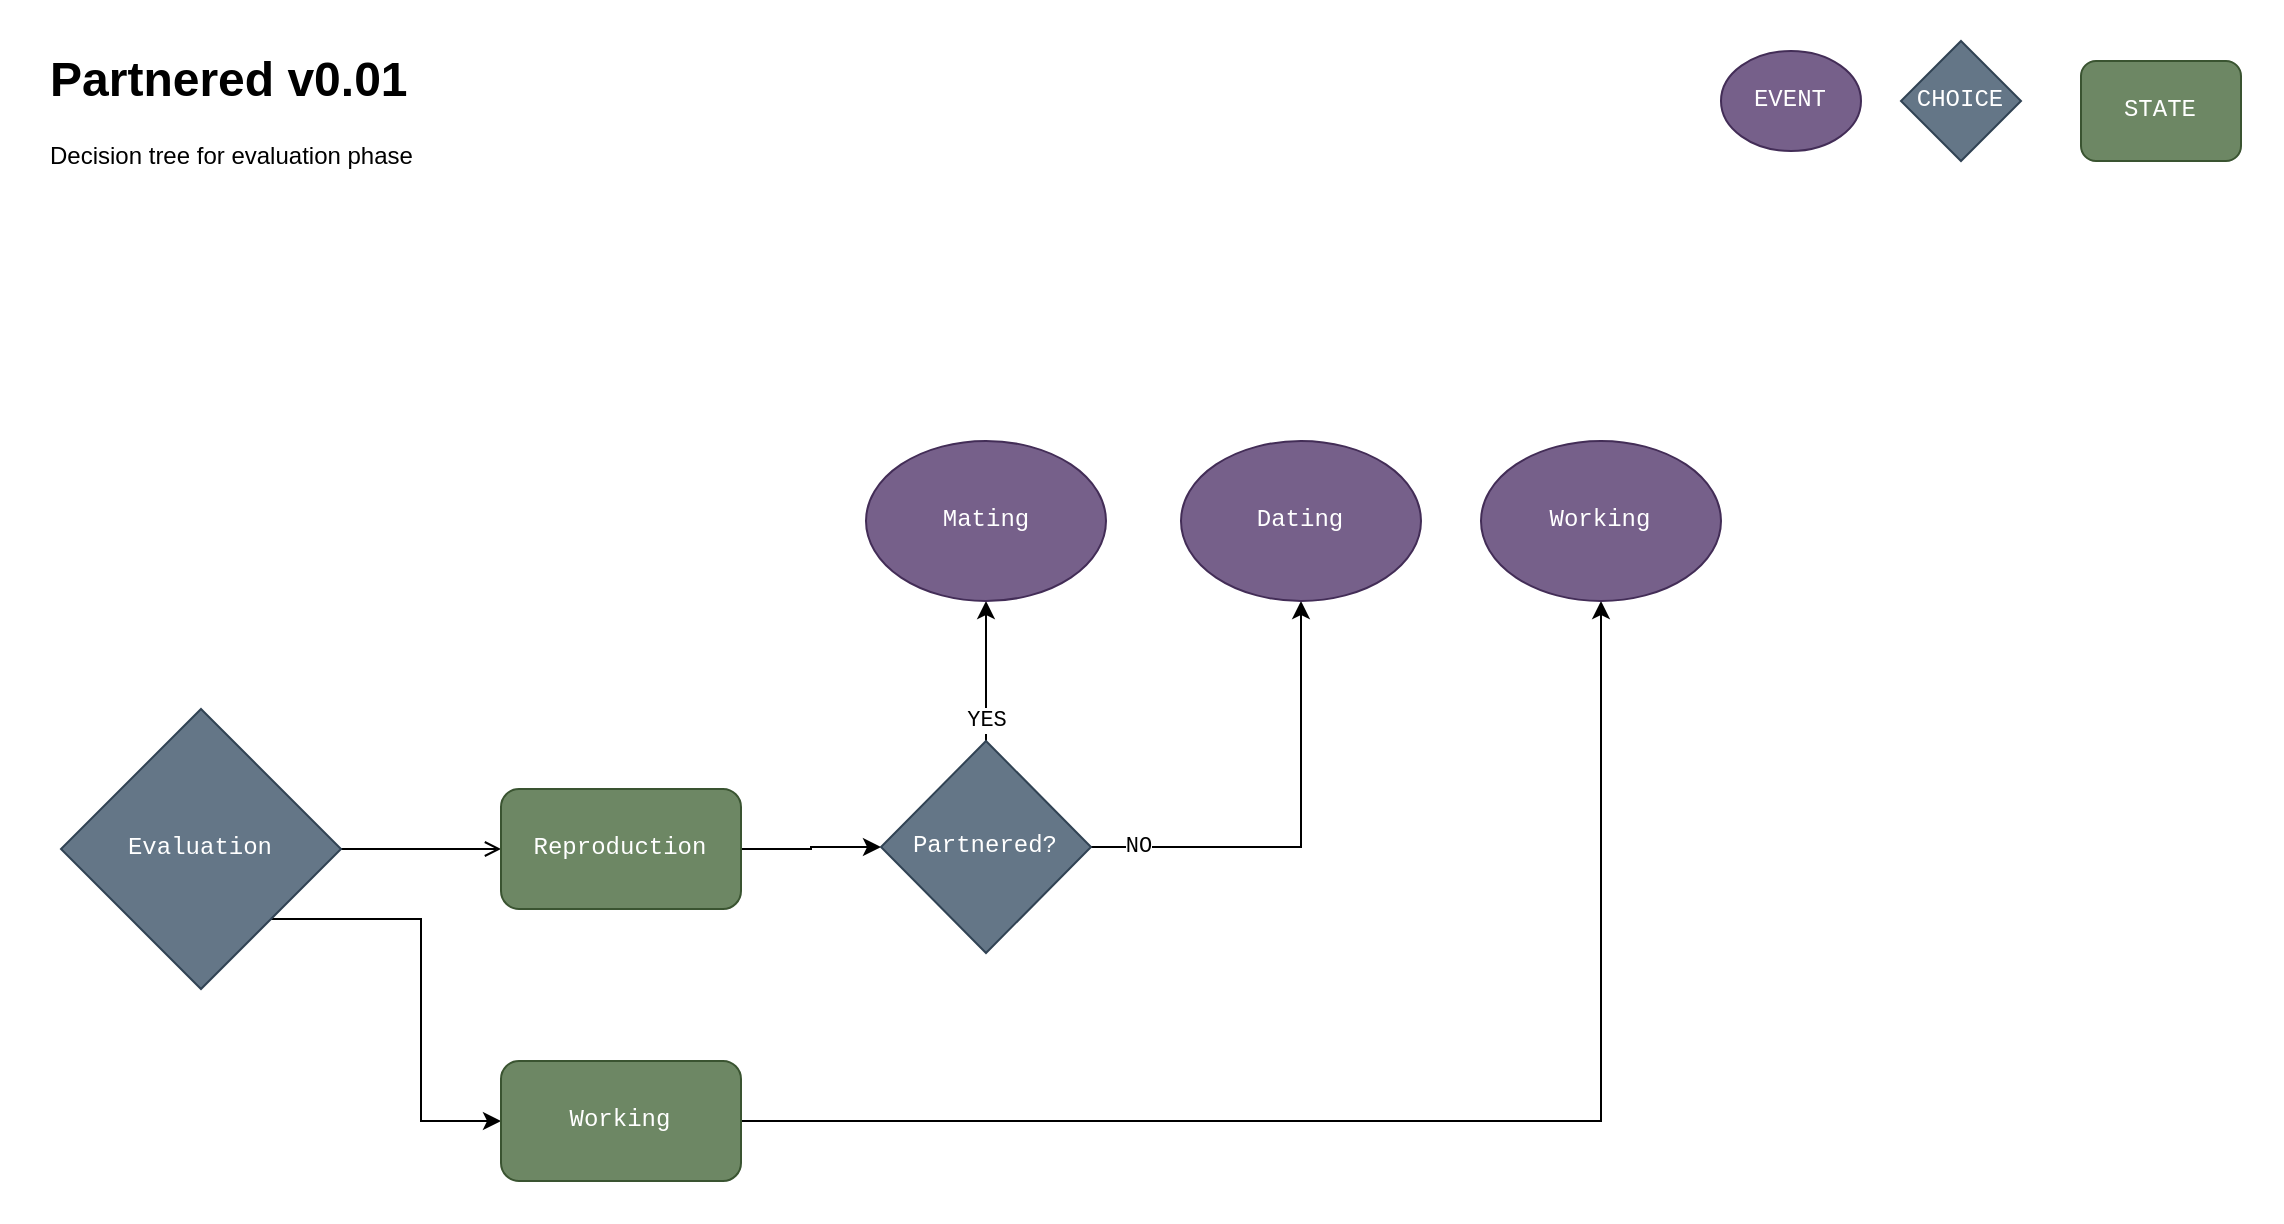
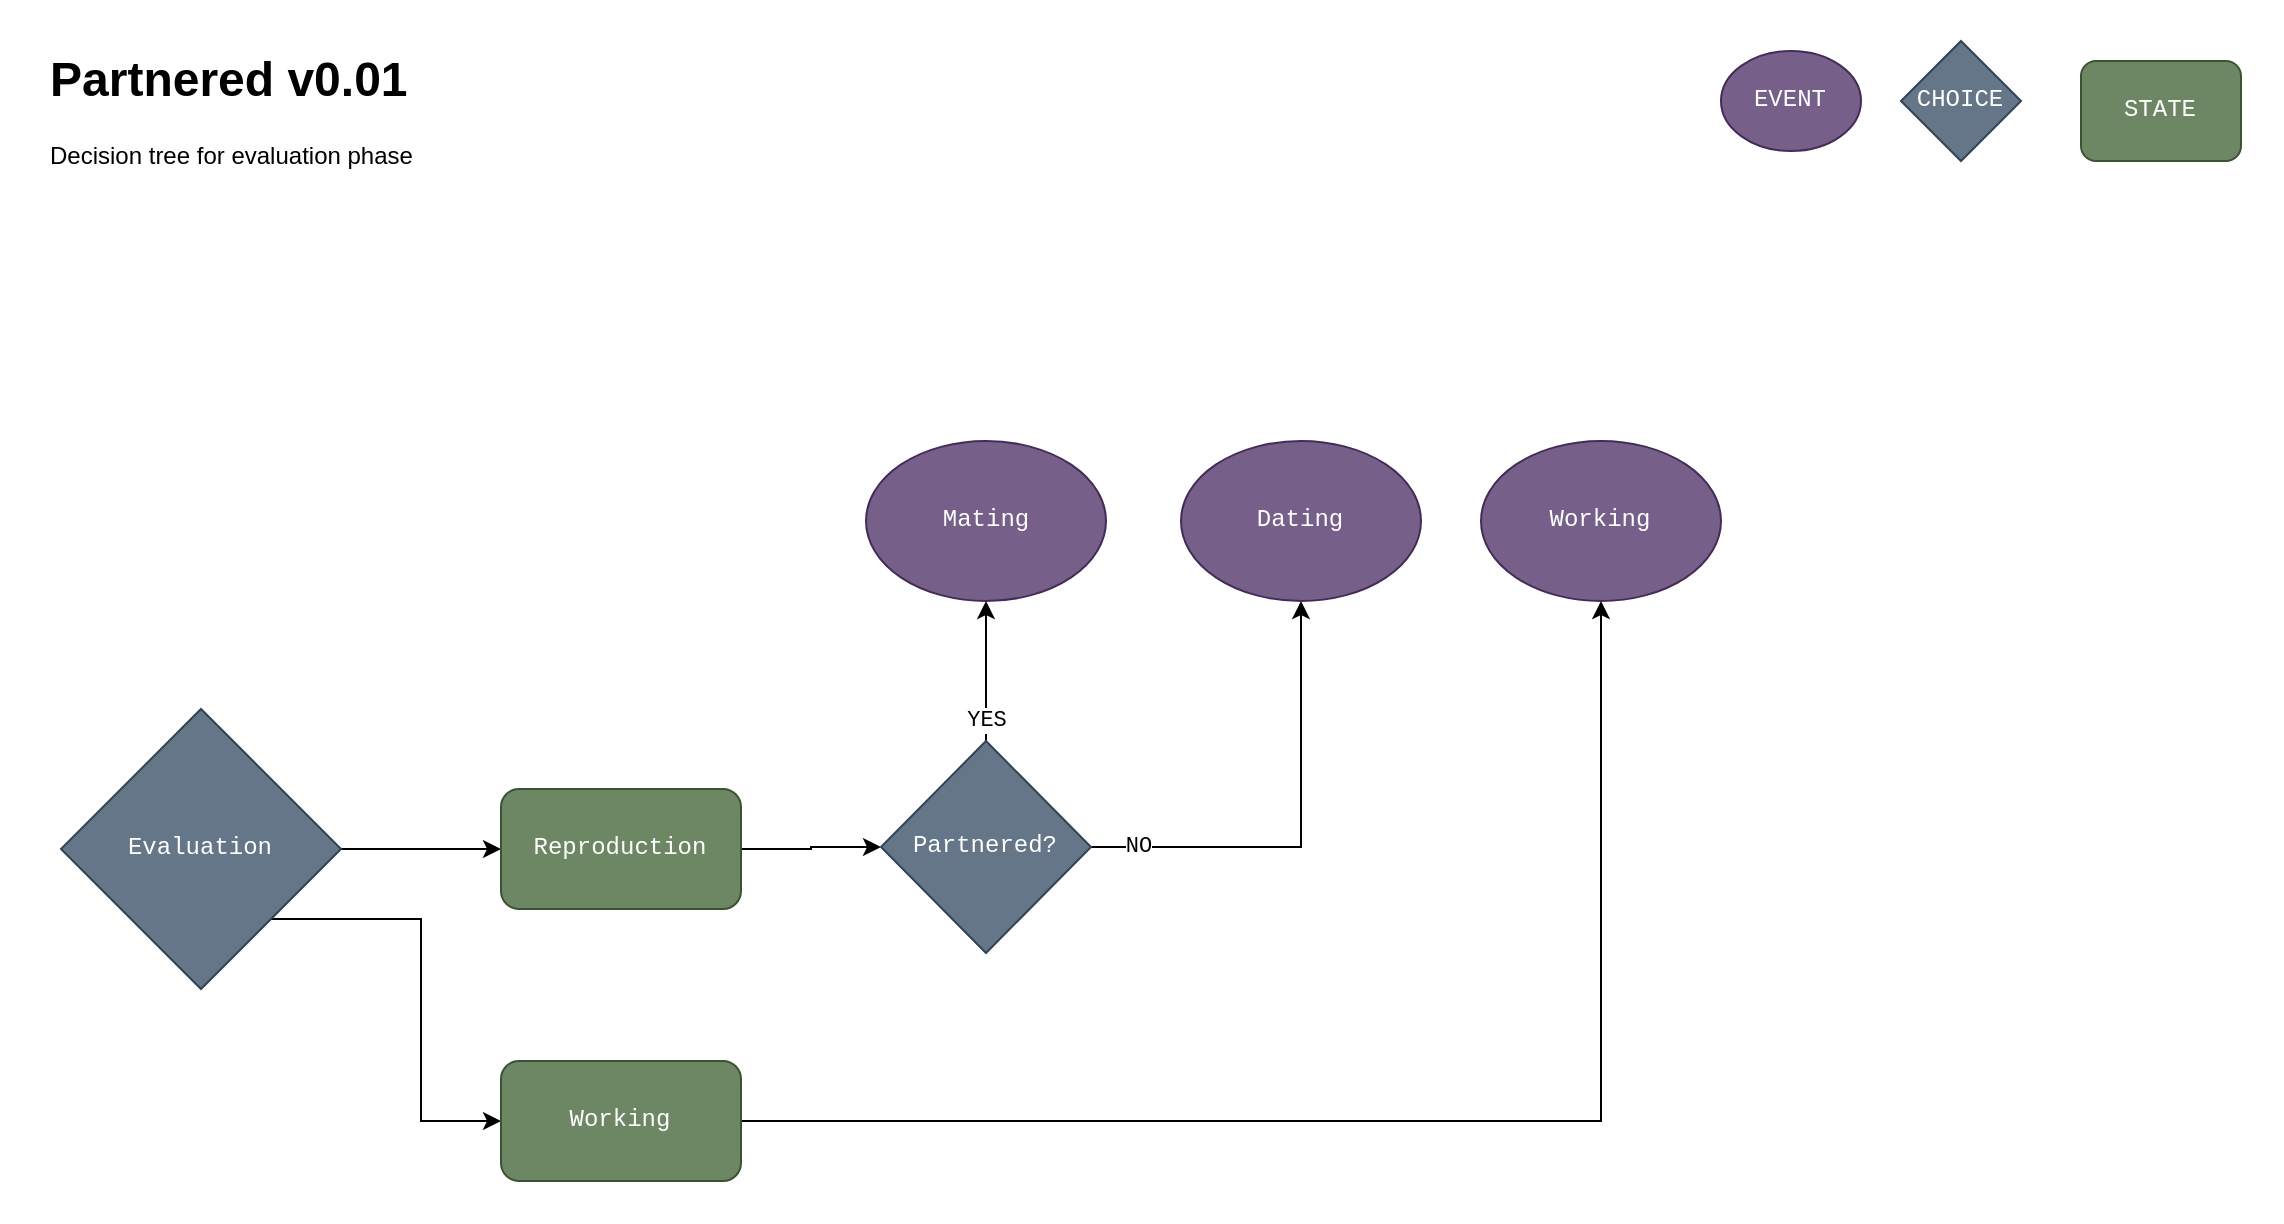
edge "Evaluation" -> "Reproduction": arrowhead open -> classic
